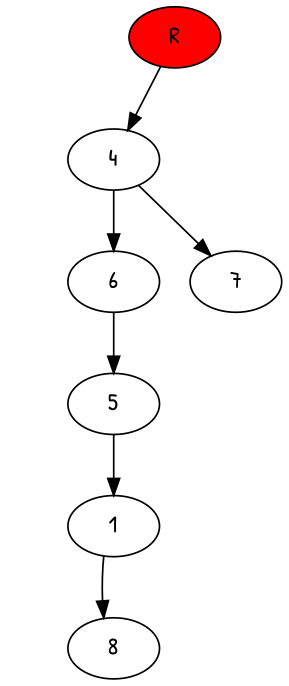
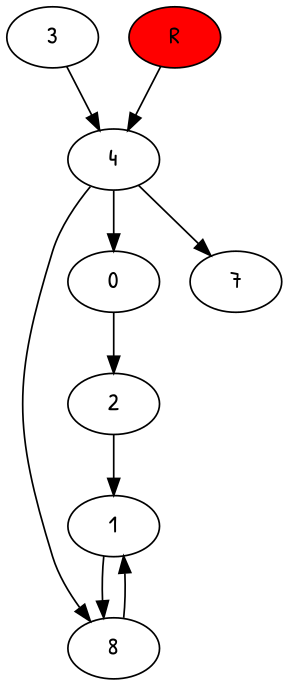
node "3": added
node "6": label "6" -> "0"
edge "4" -> "8": added
node "5": label "5" -> "2"
edge "8" -> "1": added
